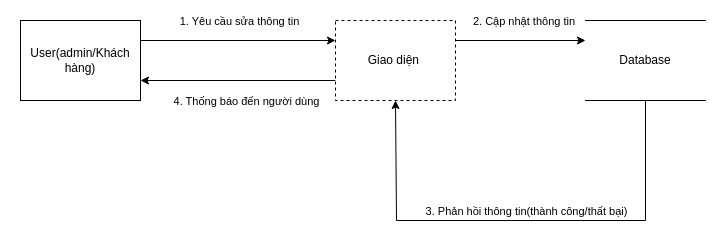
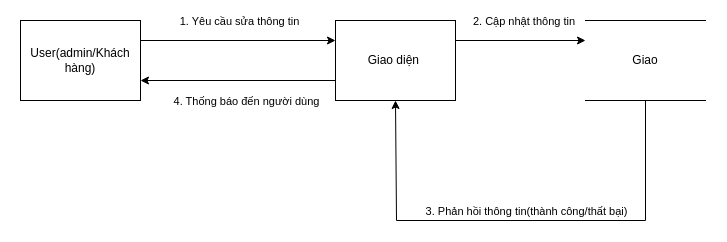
node "Giao diện": style dashed -> solid
node "Database": label "Database" -> "Giao"
